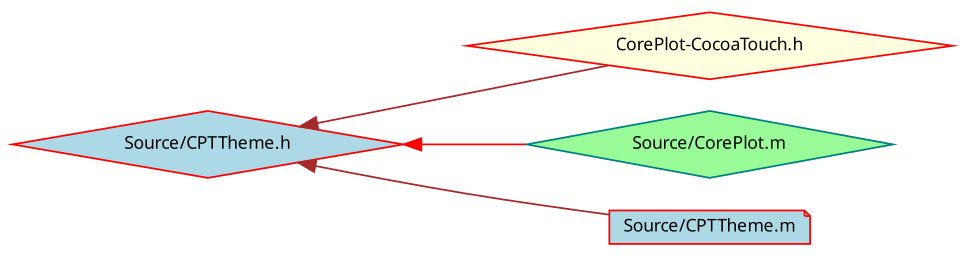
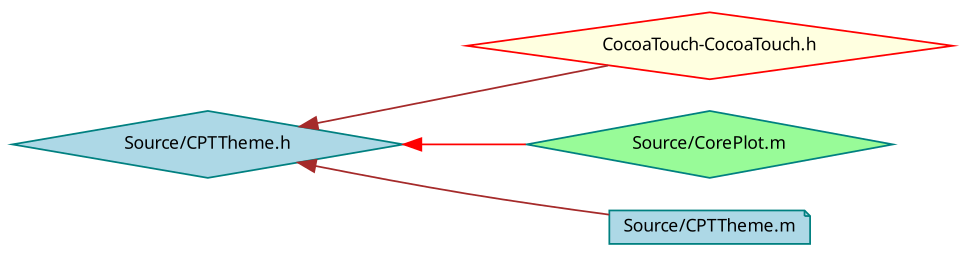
node "CorePlot-CocoaTouch.h": label "CorePlot-CocoaTouch.h" -> "CocoaTouch-CocoaTouch.h"
node "Source/CPTTheme.h": color red -> teal
node "Source/CPTTheme.m": color red -> teal
